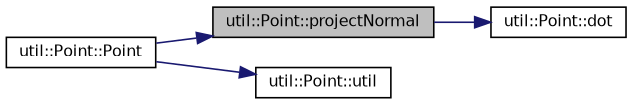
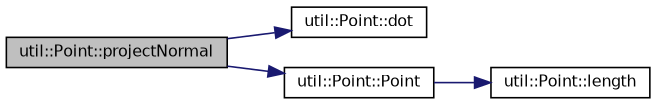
edge "util::Point::Point" -> "util::Point::projectNormal": reversed
node "util::Point::util": label "util::Point::util" -> "util::Point::length"
